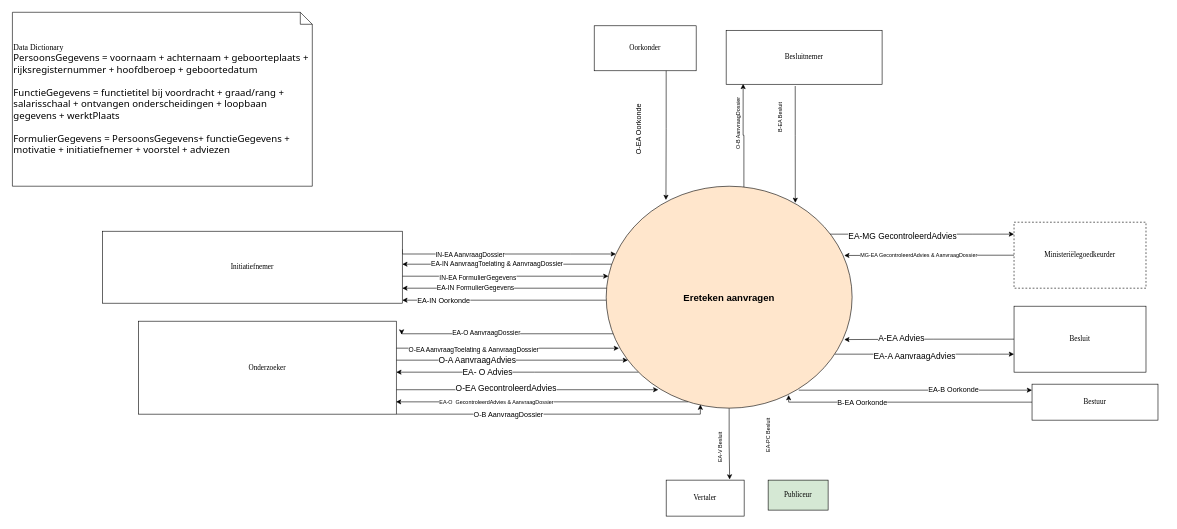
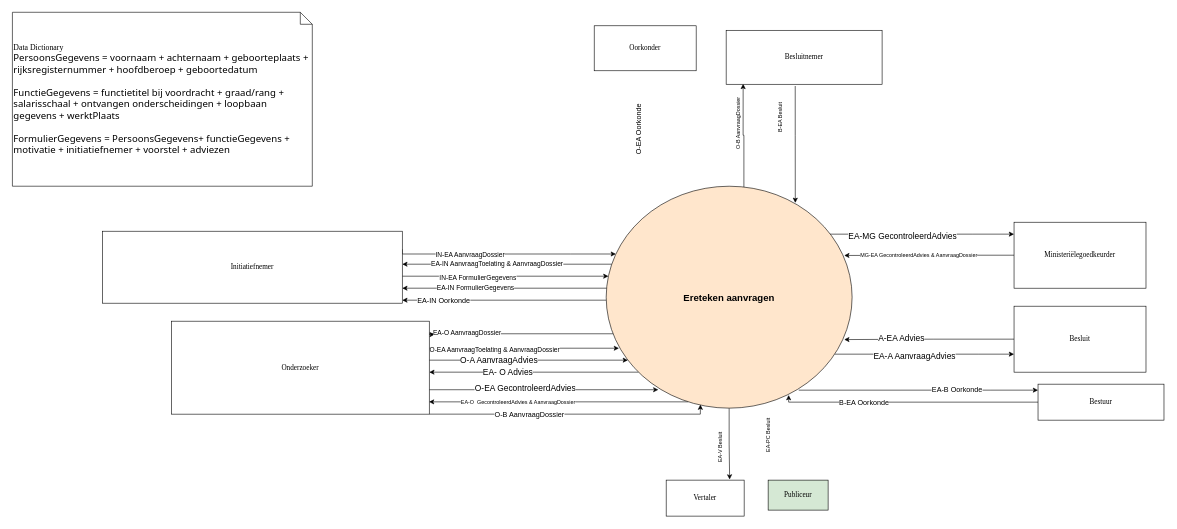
edge "Oorkonder" -> "Ereteken aanvragen": removed
node "Ministeriëlegoedkeurder": style dashed -> solid
node "Onderzoeker": moved (267, 368) -> (300, 368)
node "Bestuur": moved (1095, 402) -> (1101, 402)
